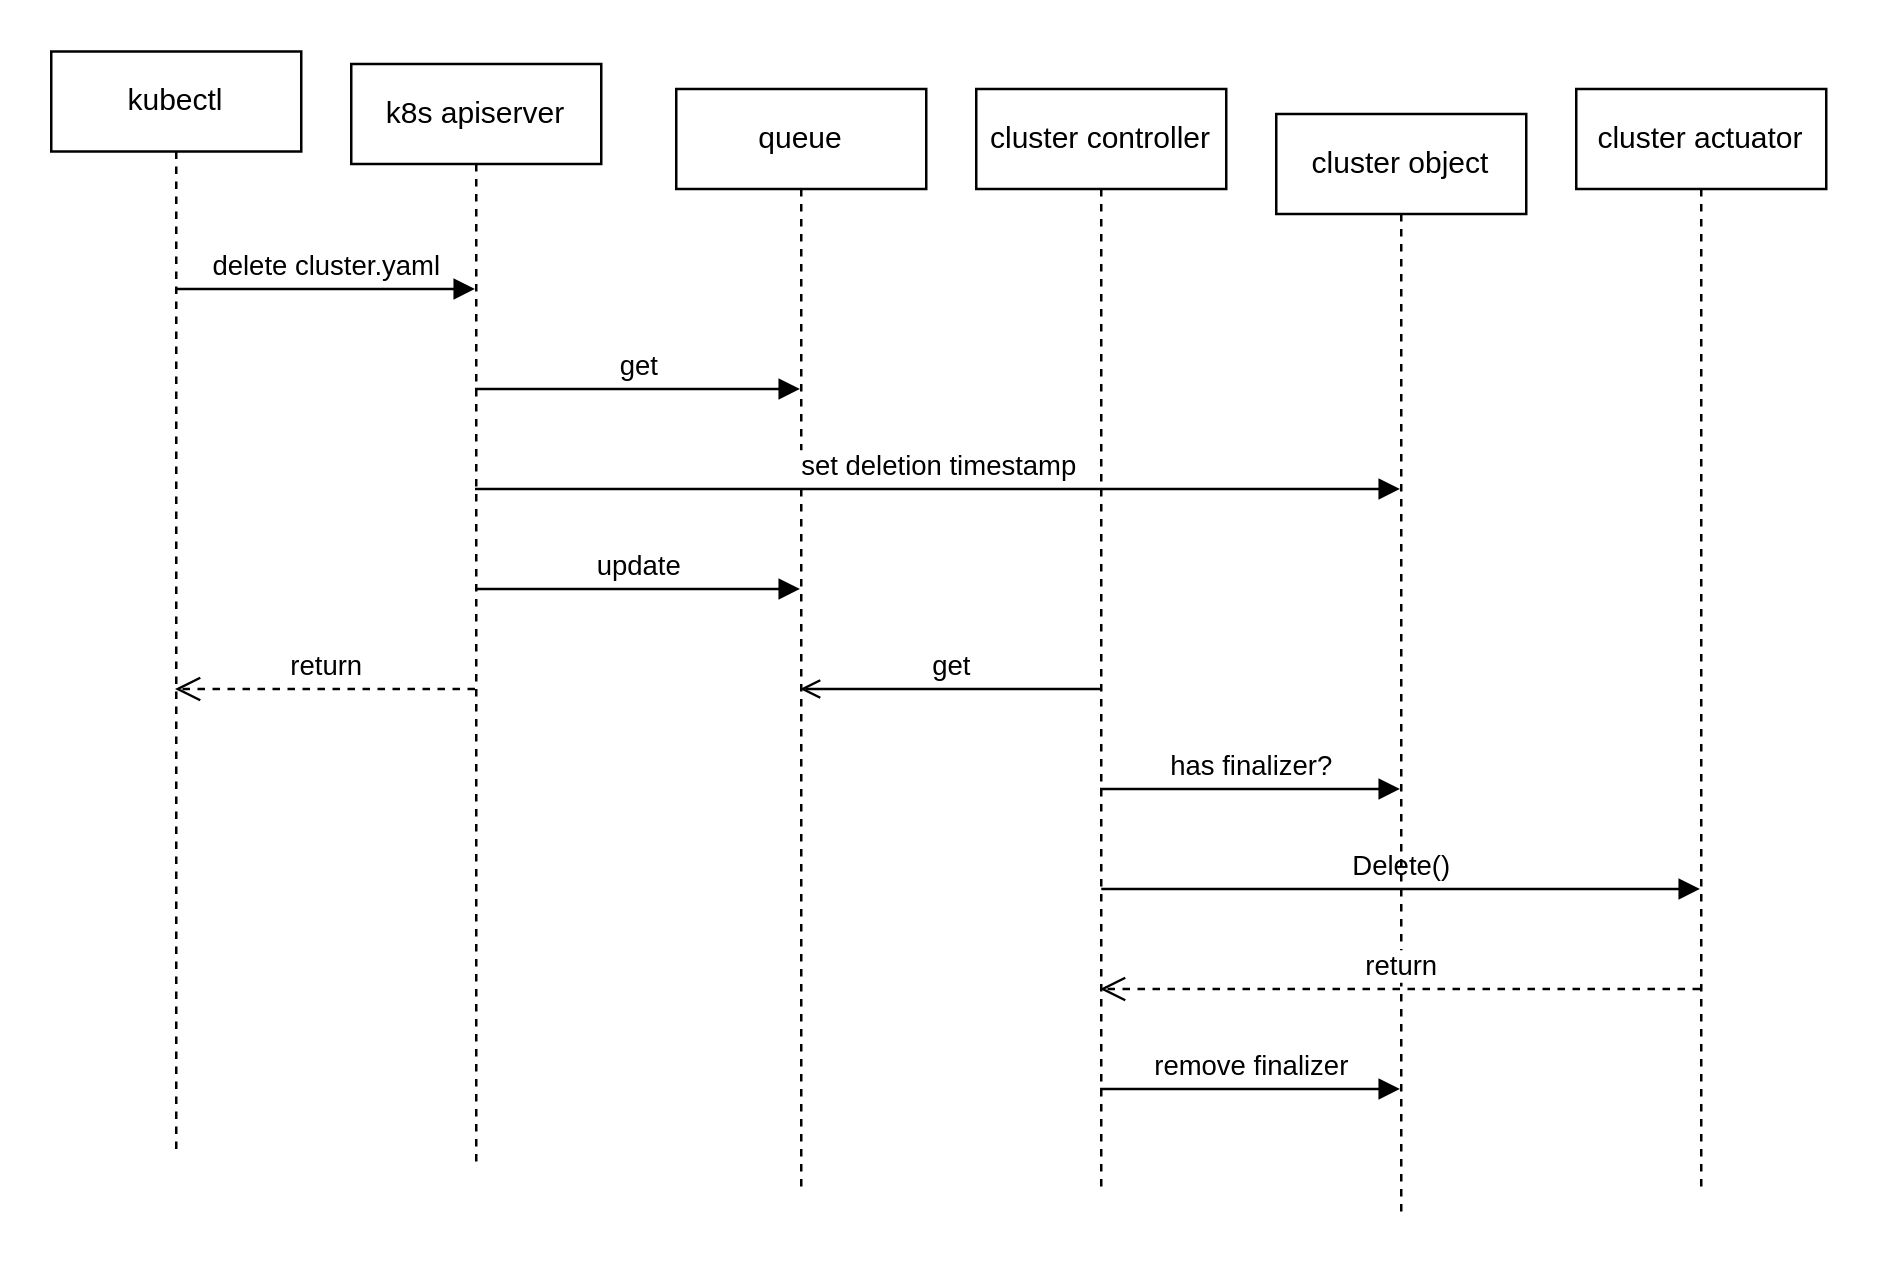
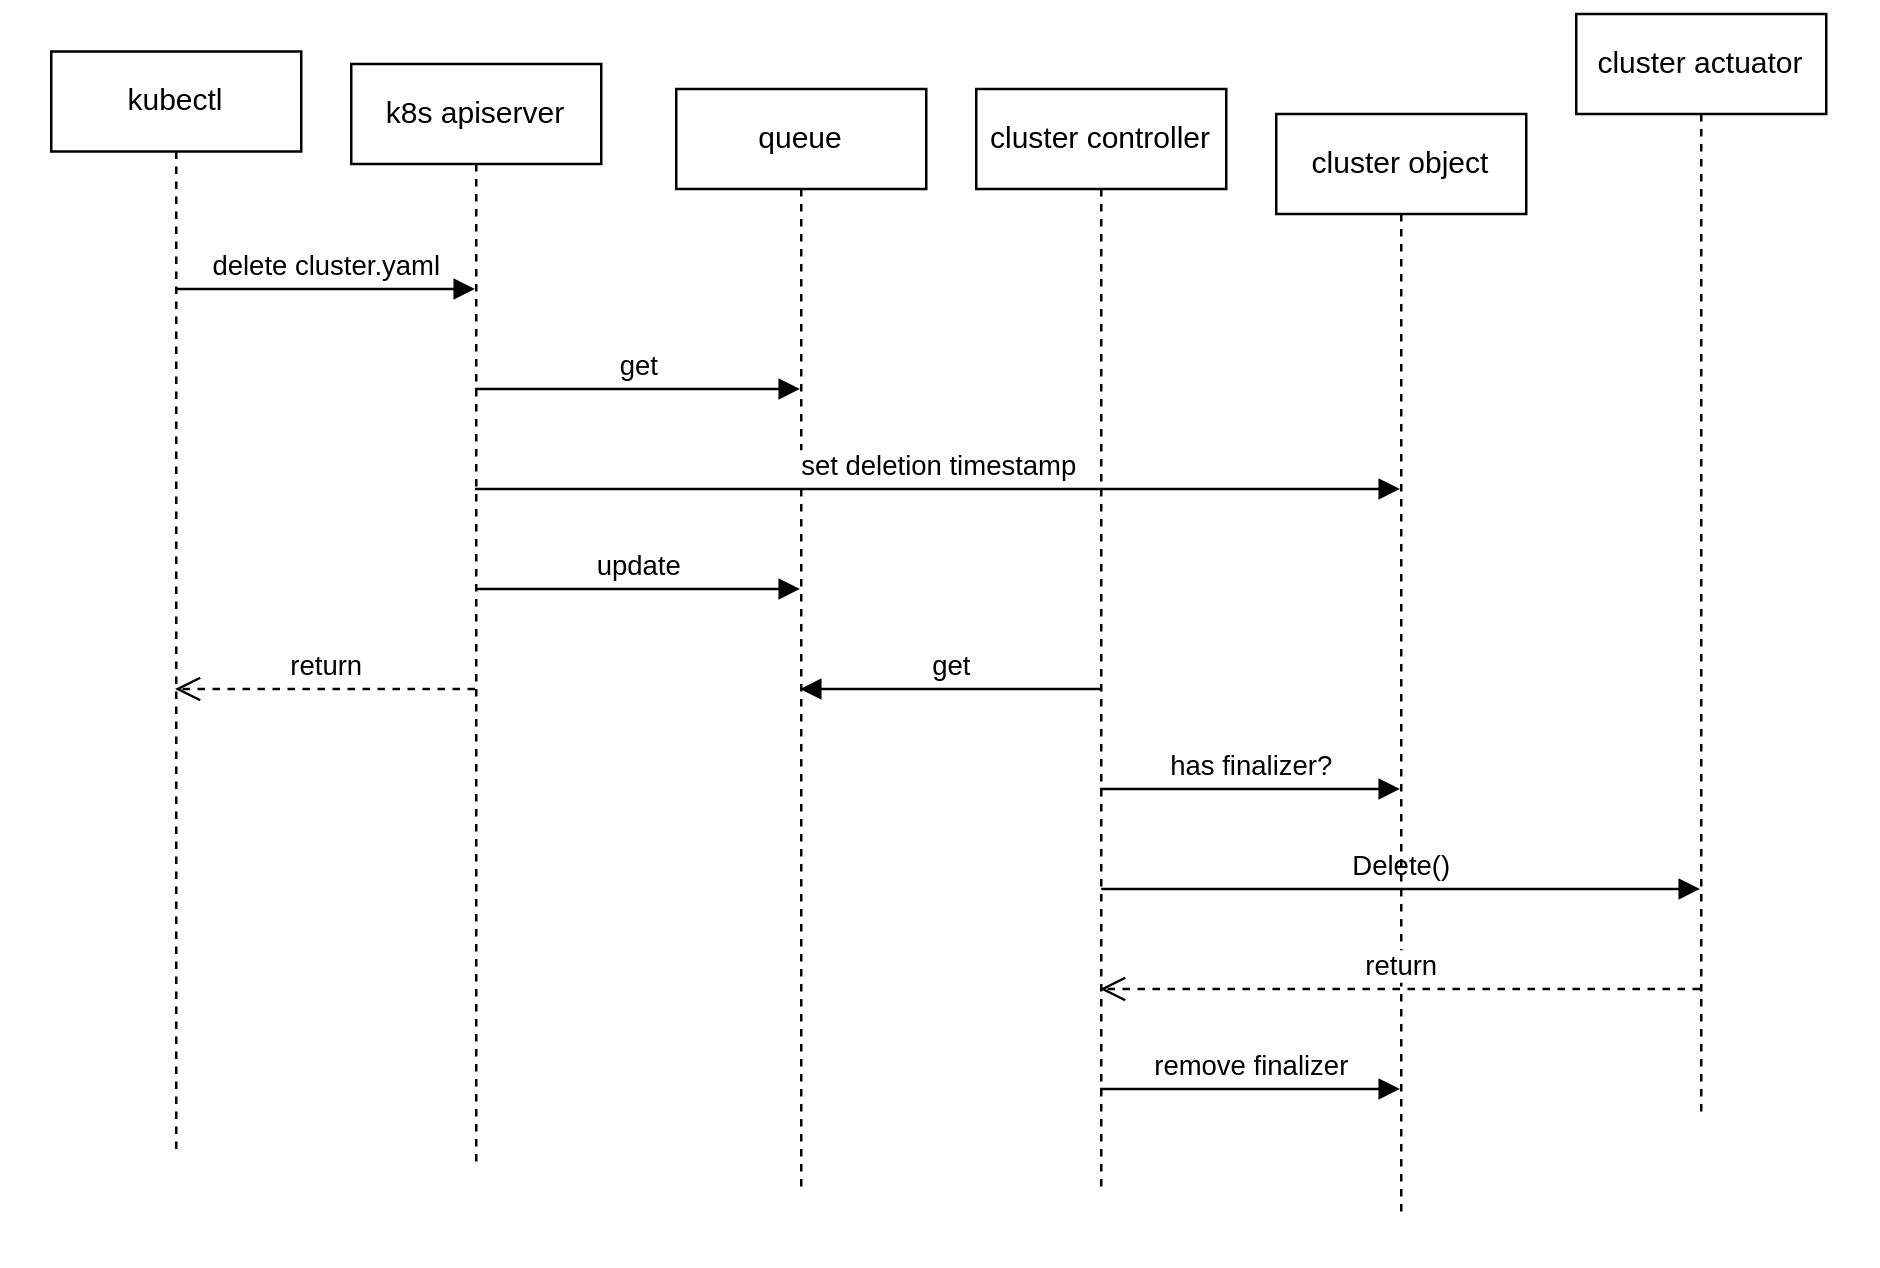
node "cluster actuator": moved (1701, 639) -> (1701, 564)
edge "cluster controller" -> "queue": arrowhead open -> block
